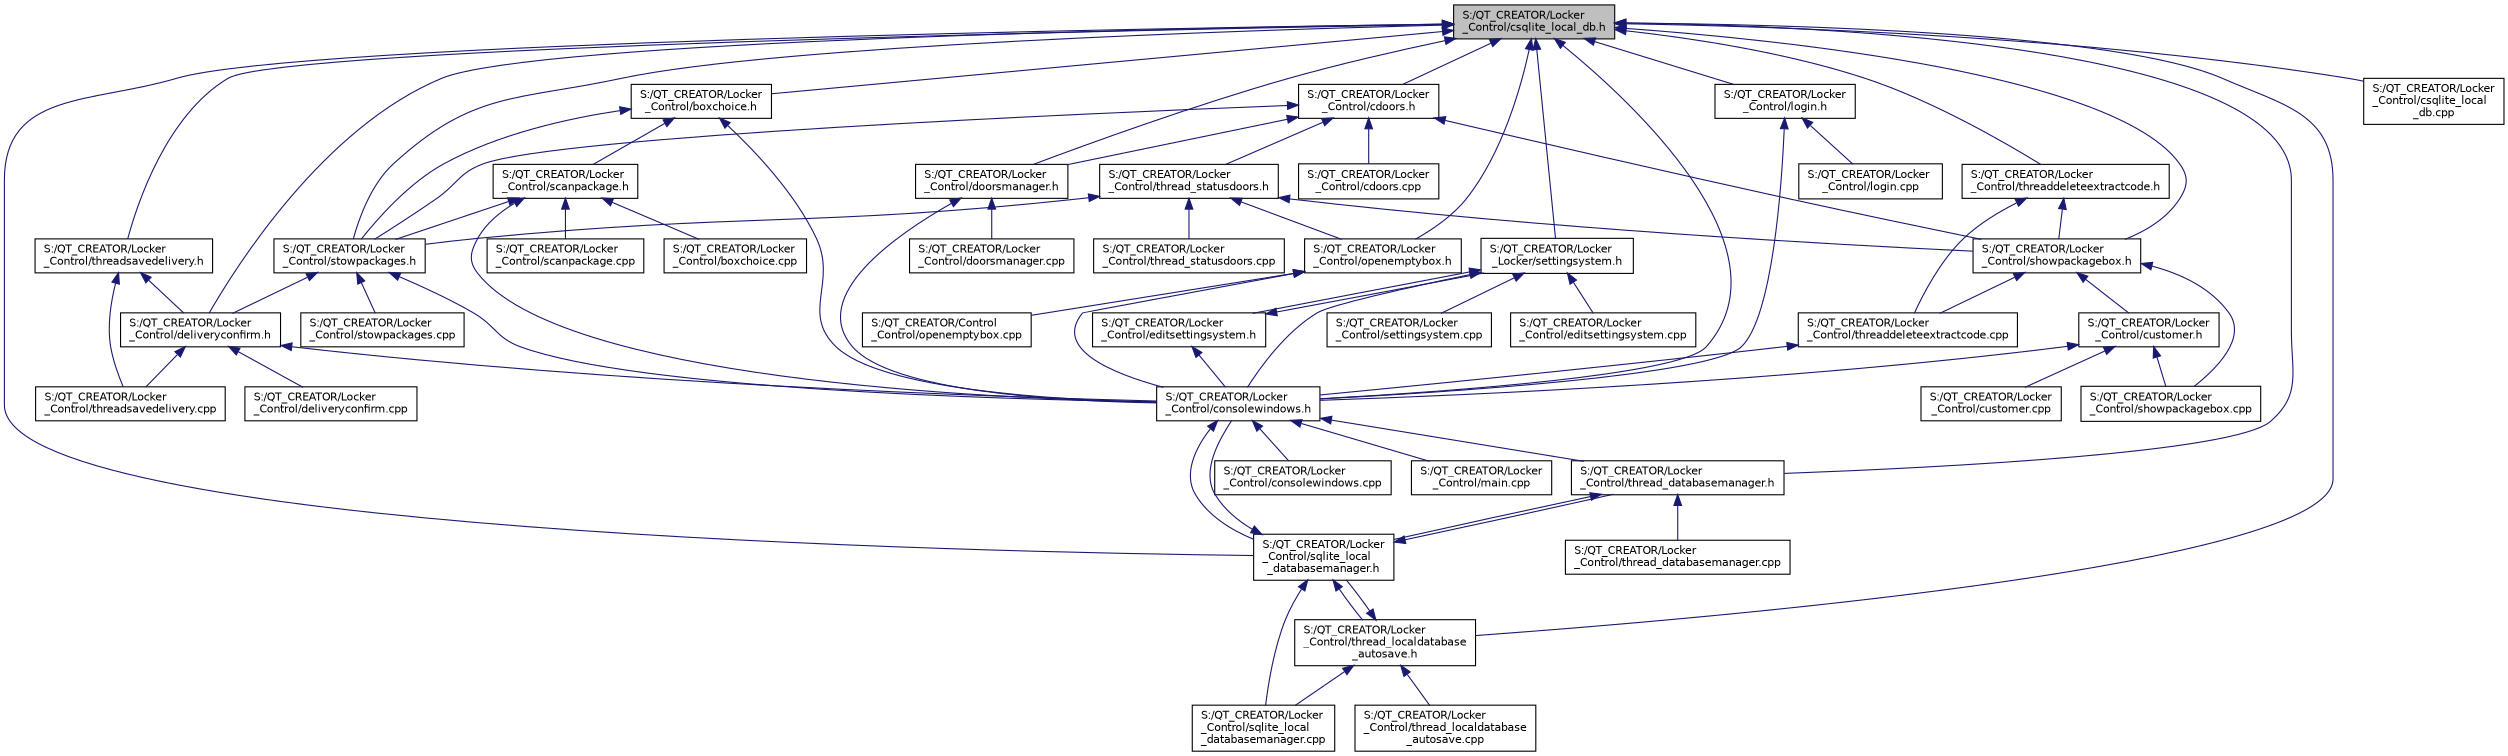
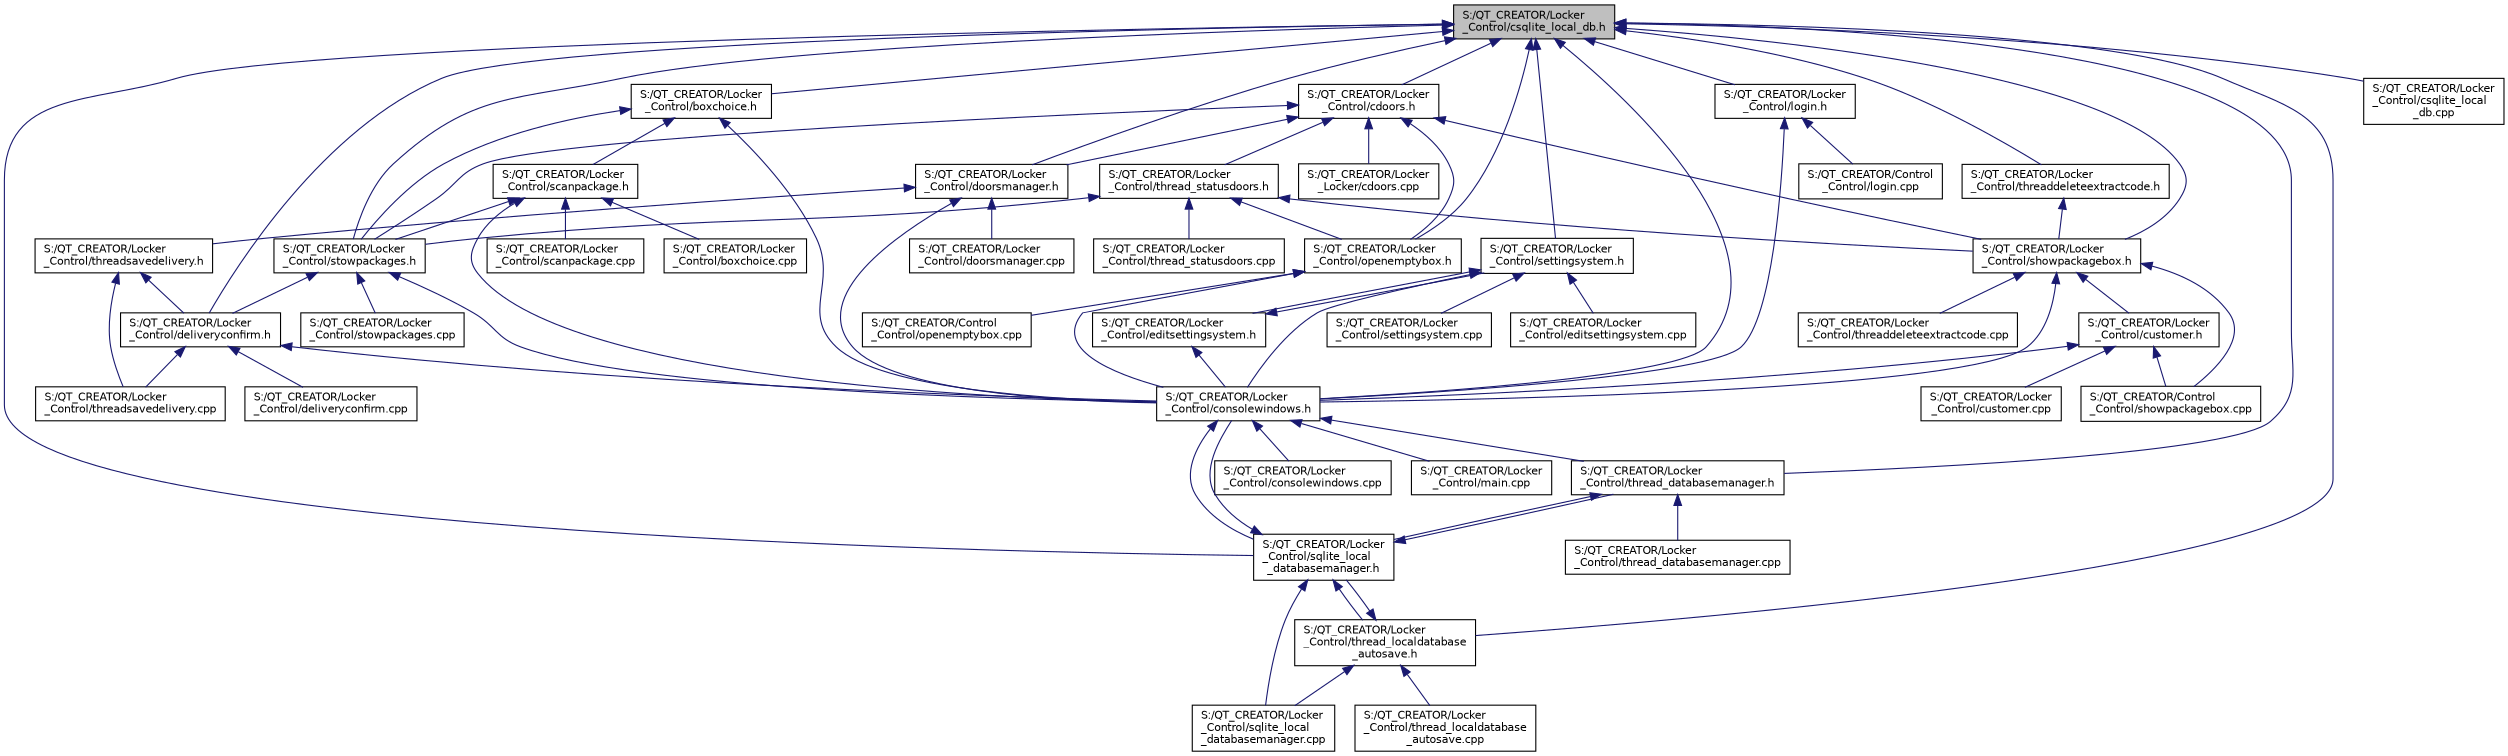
edge "S:/QT_CREATOR/Locker _Control/threadsavedelivery.h" -> "S:/QT_CREATOR/Locker _Control/csqlite_local_db.h": now "S:/QT_CREATOR/Locker _Control/threadsavedelivery.h" -> "S:/QT_CREATOR/Locker _Control/doorsmanager.h"
node "S:/QT_CREATOR/Locker _Control/cdoors.cpp": label "S:/QT_CREATOR/Locker _Control/cdoors.cpp" -> "S:/QT_CREATOR/Locker _Locker/cdoors.cpp"
node "S:/QT_CREATOR/Locker _Control/login.cpp": label "S:/QT_CREATOR/Locker _Control/login.cpp" -> "S:/QT_CREATOR/Control _Control/login.cpp"
edge "S:/QT_CREATOR/Locker _Control/openemptybox.h" -> "S:/QT_CREATOR/Locker _Control/cdoors.h": added
edge "S:/QT_CREATOR/Locker _Control/threaddeleteextractcode.cpp" -> "S:/QT_CREATOR/Locker _Control/threaddeleteextractcode.h": removed
node "S:/QT_CREATOR/Locker _Locker/settingsystem.h": label "S:/QT_CREATOR/Locker _Locker/settingsystem.h" -> "S:/QT_CREATOR/Locker _Control/settingsystem.h"
edge "S:/QT_CREATOR/Locker _Control/consolewindows.h" -> "S:/QT_CREATOR/Locker _Control/threaddeleteextractcode.cpp": now "S:/QT_CREATOR/Locker _Control/consolewindows.h" -> "S:/QT_CREATOR/Locker _Control/showpackagebox.h"
node "S:/QT_CREATOR/Locker _Control/showpackagebox.cpp": label "S:/QT_CREATOR/Locker _Control/showpackagebox.cpp" -> "S:/QT_CREATOR/Control _Control/showpackagebox.cpp"
